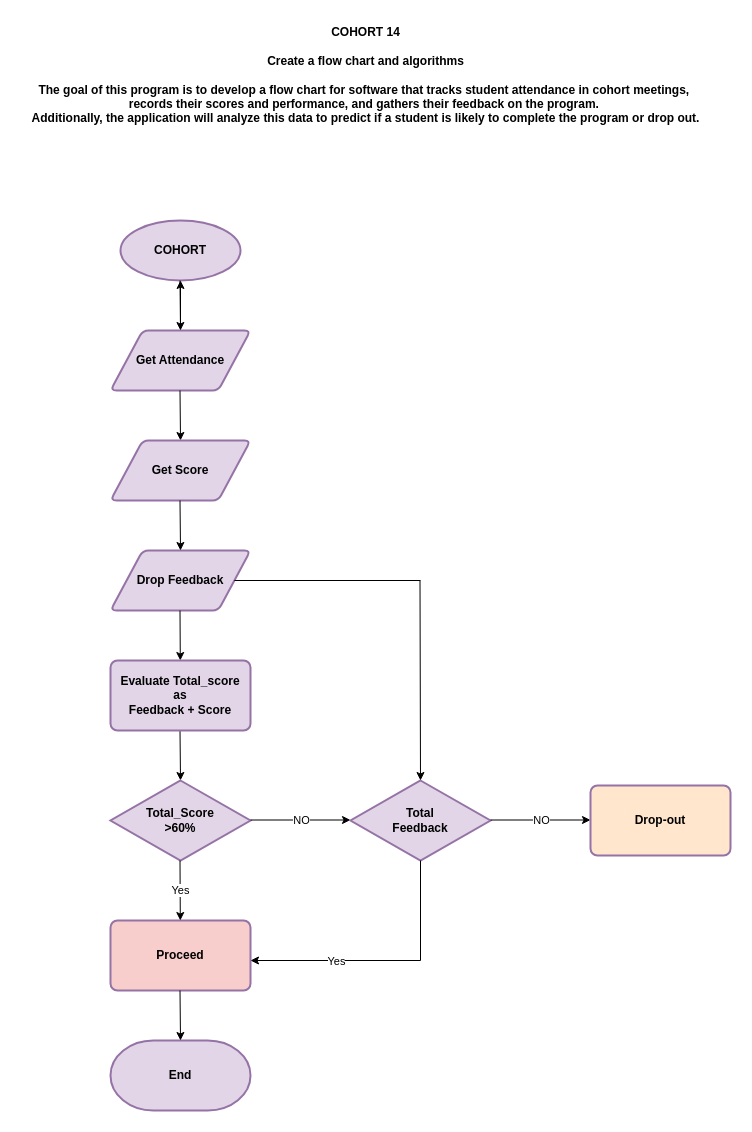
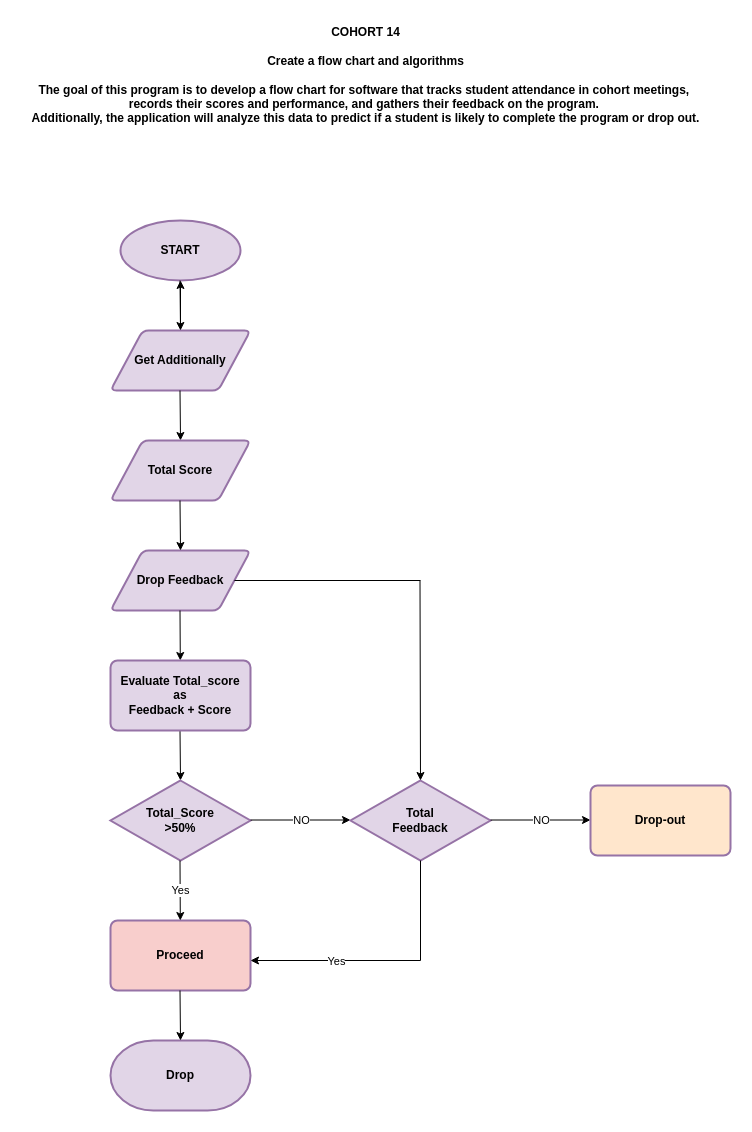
node "COHORT": label "COHORT" -> "START"
node "Get Attendance": label "Get Attendance" -> "Get Additionally"
node "Get Score": label "Get Score" -> "Total Score"
node "Total_Score >60%": label "Total_Score >60%" -> "Total_Score >50%"
node "End": label "End" -> "Drop"
